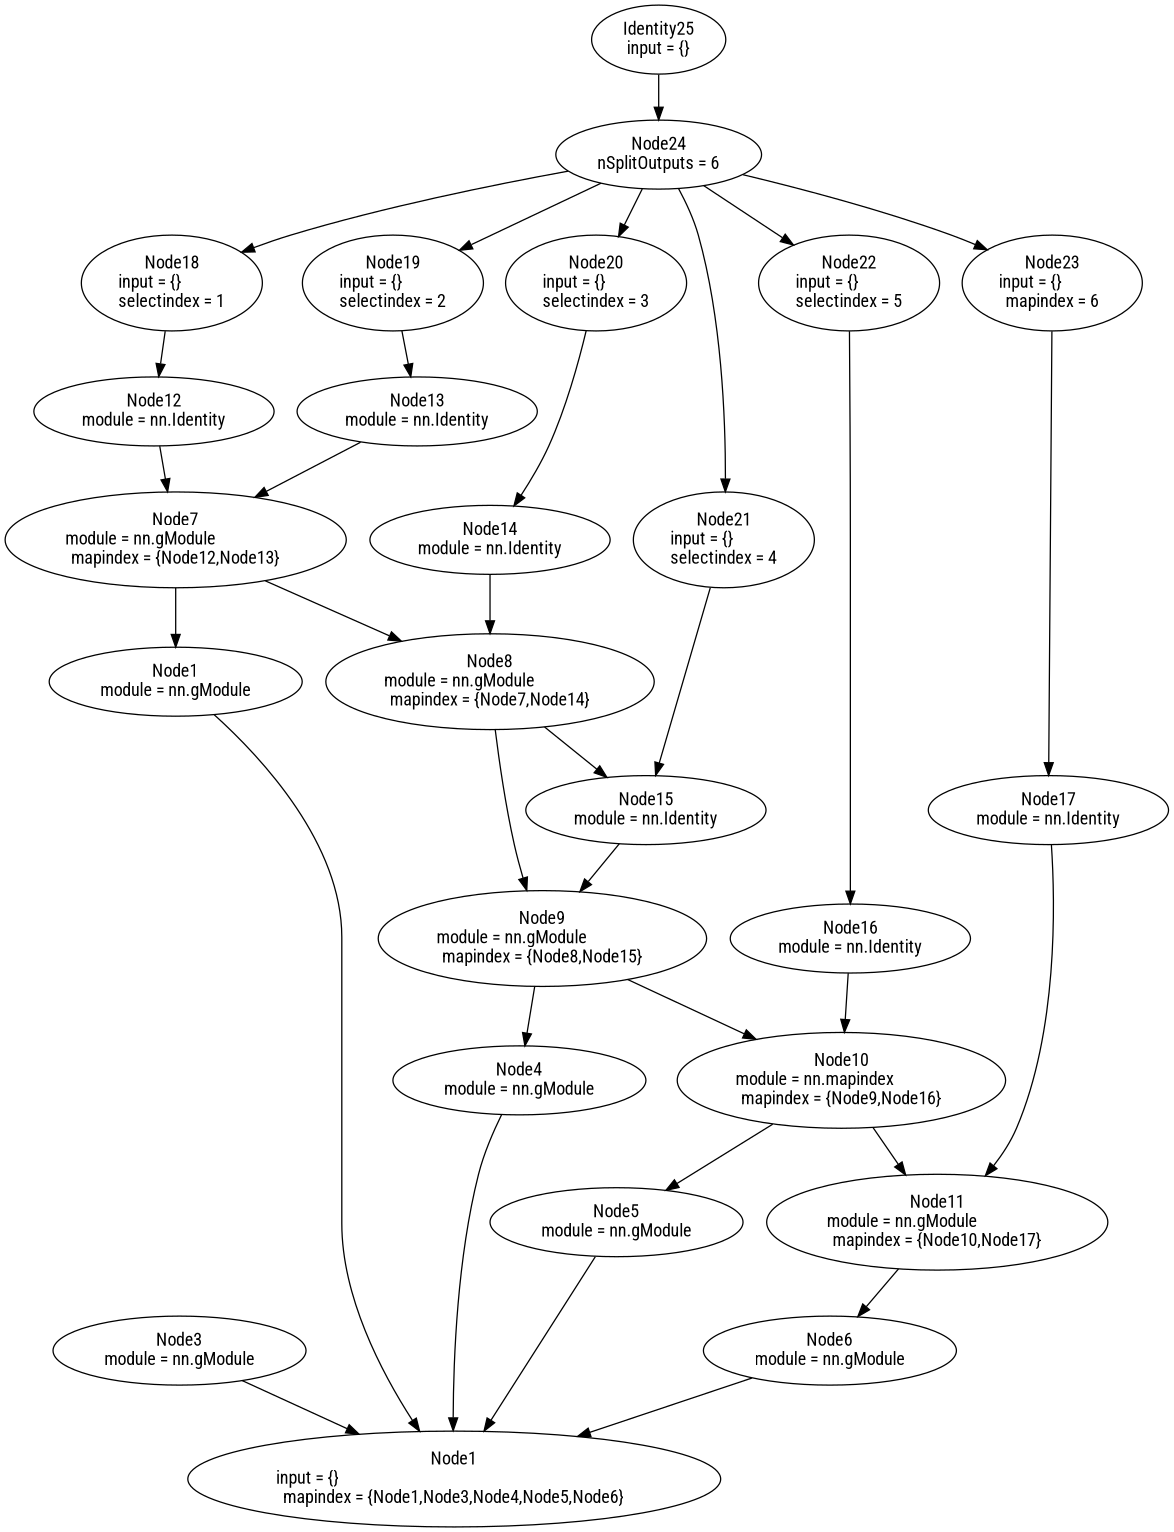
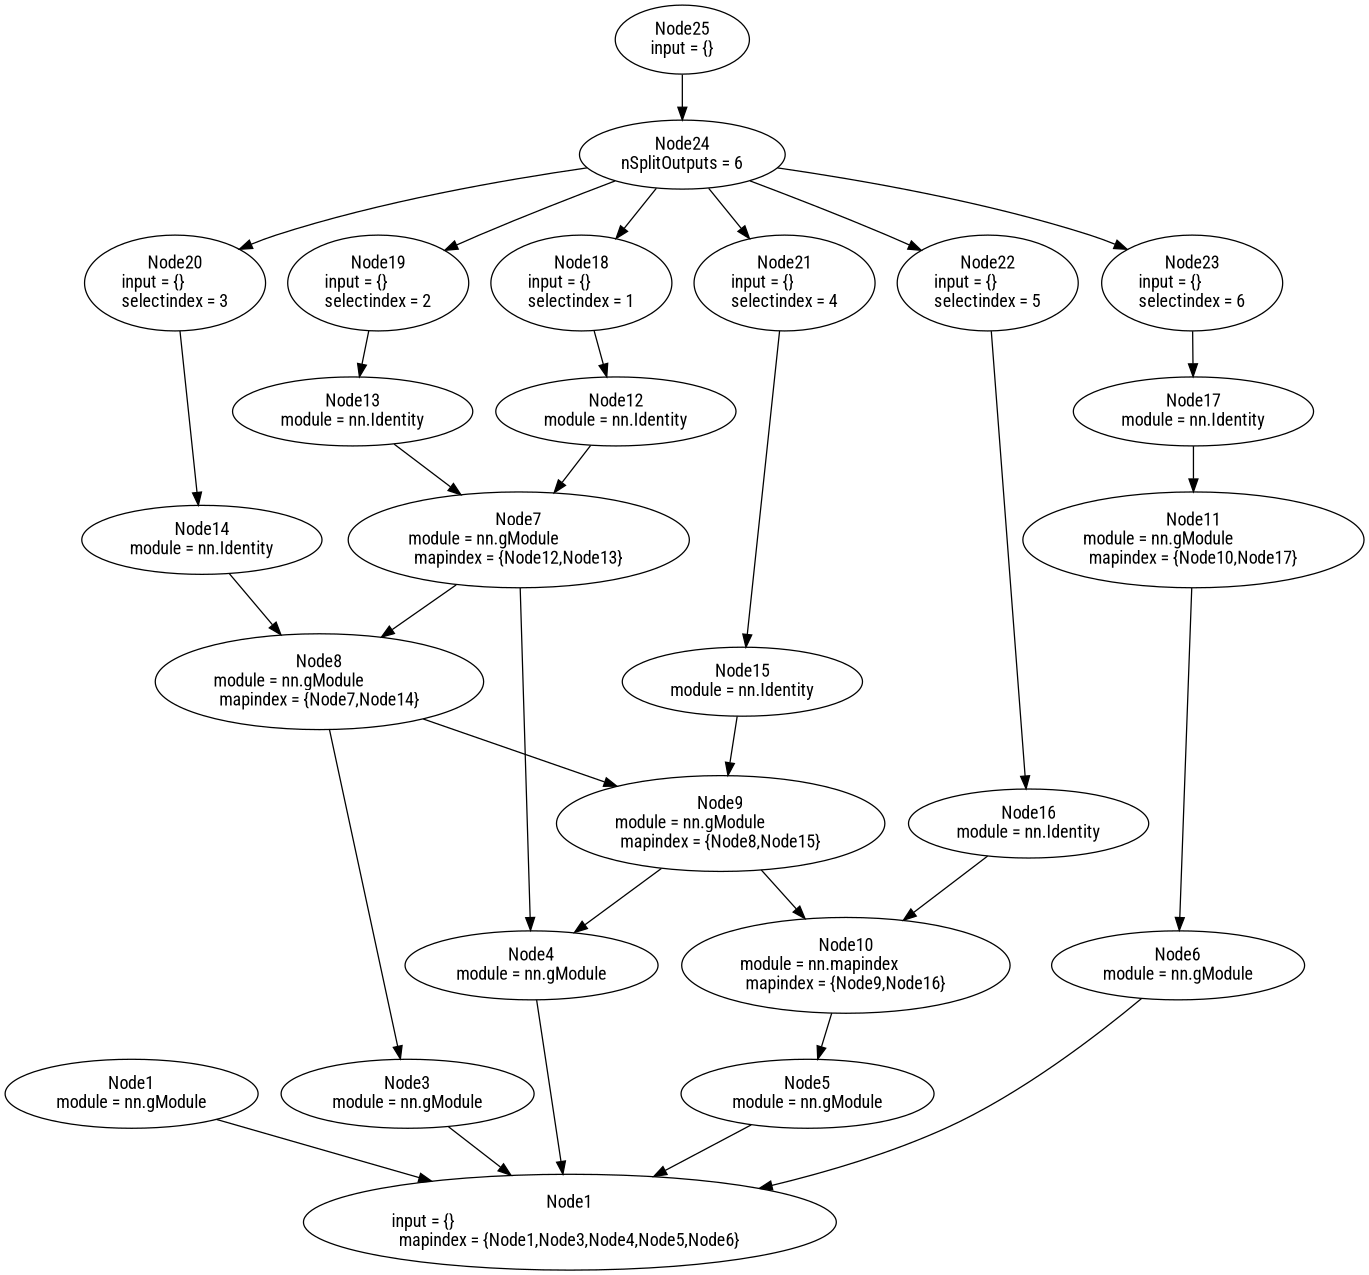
node "Identity25 input = {}": label "Identity25 input = {}" -> "Node25 input = {}"
node "Node23 input = {} mapindex = 6": label "Node23 input = {} mapindex = 6" -> "Node23 input = {} selectindex = 6"
edge "Node7 module = nn.gModule mapindex = {Node12,Node13}" -> "Node1 module = nn.gModule": now "Node7 module = nn.gModule mapindex = {Node12,Node13}" -> "Node4 module = nn.gModule"
edge "Node8 module = nn.gModule mapindex = {Node7,Node14}" -> "Node15 module = nn.Identity": now "Node8 module = nn.gModule mapindex = {Node7,Node14}" -> "Node3 module = nn.gModule"
edge "Node10 module = nn.mapindex mapindex = {Node9,Node16}" -> "Node11 module = nn.gModule mapindex = {Node10,Node17}": removed
